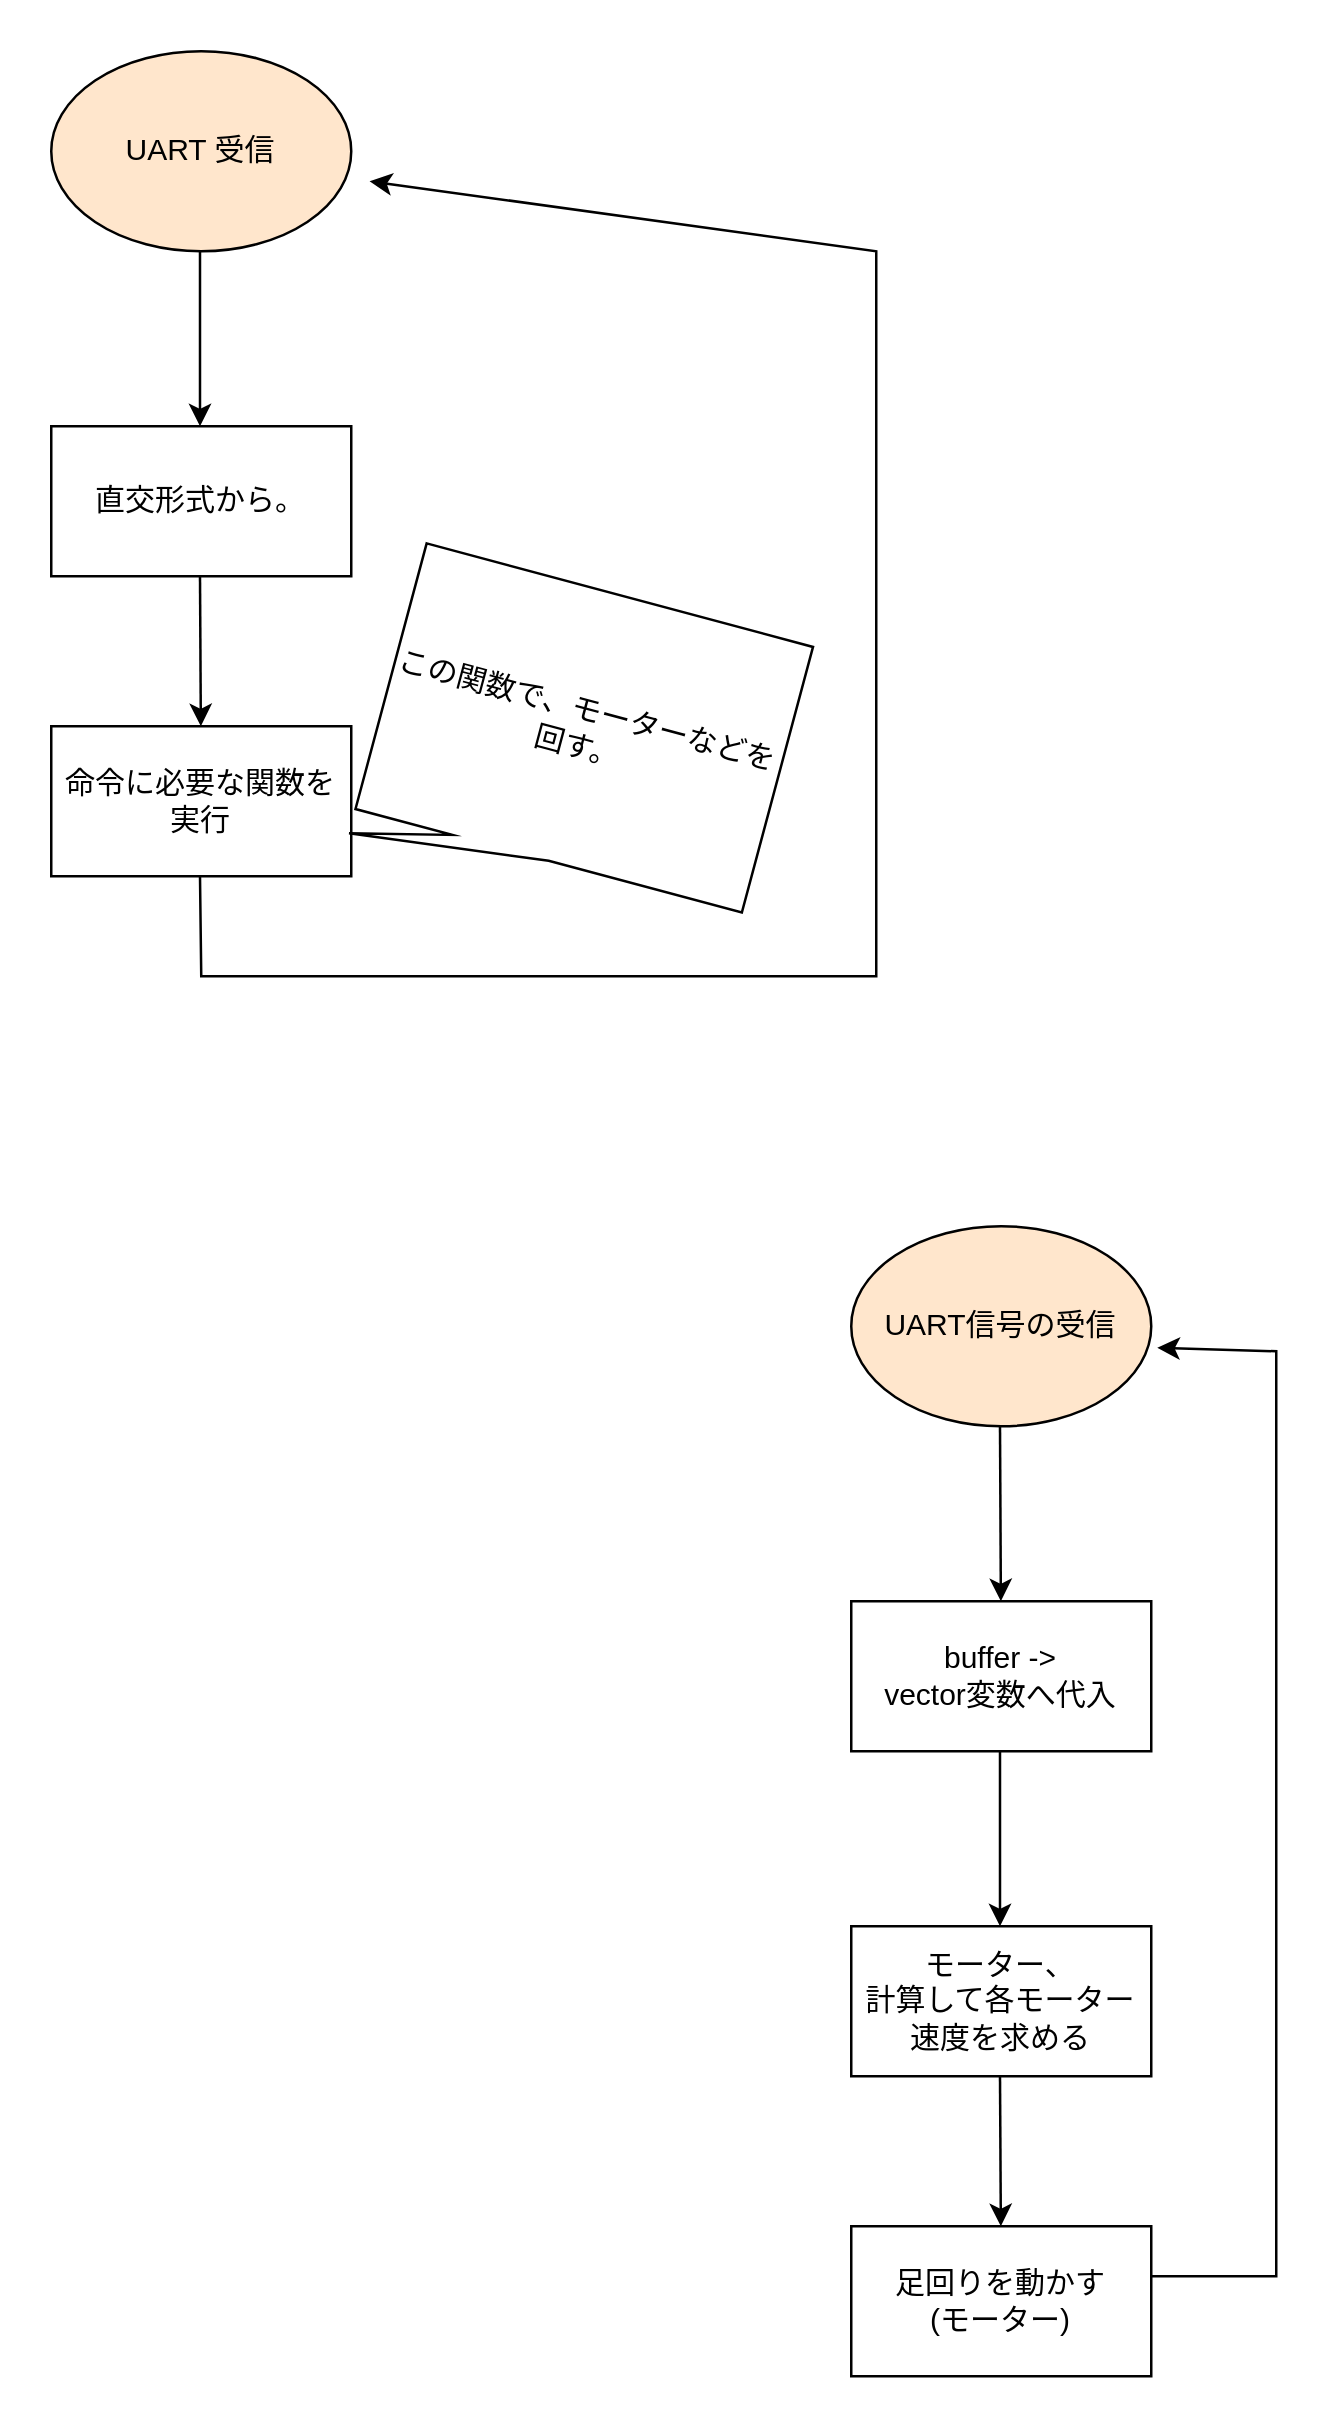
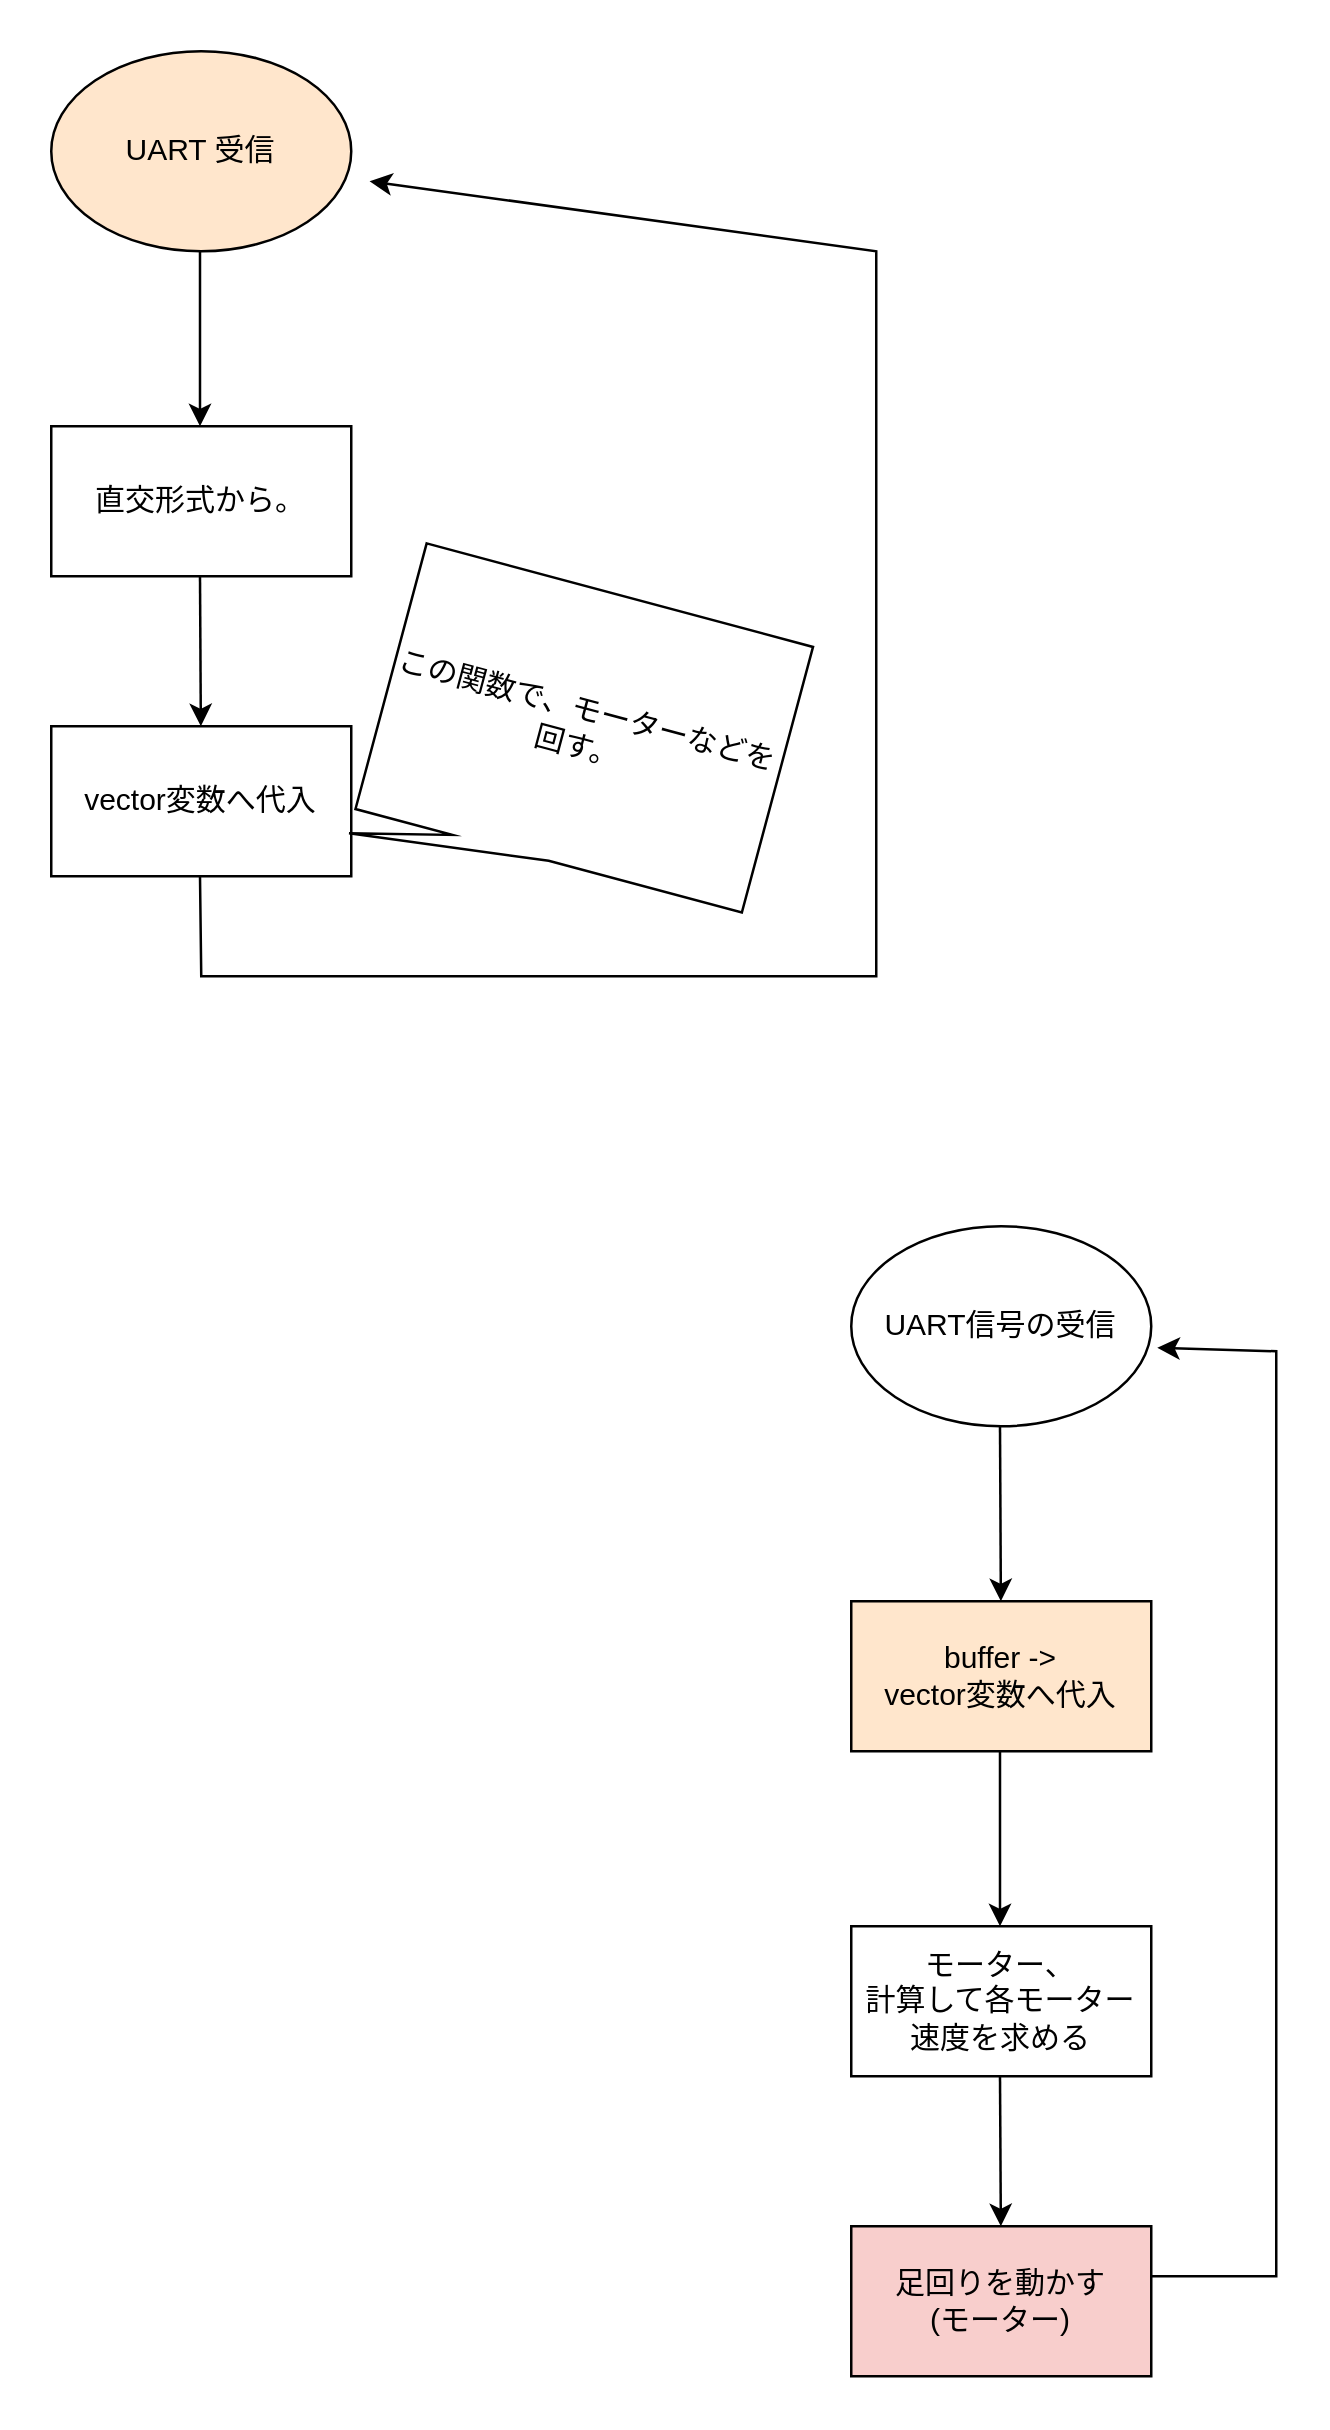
node "命令に必要な関数を実行": label "命令に必要な関数を実行" -> "vector変数へ代入"
node "UART信号の受信": fillcolor #ffe6cc -> #ffffff
node "buffer -> vector変数へ代入": fillcolor #ffffff -> #ffe6cc
node "足回りを動かす (モーター)": fillcolor #ffffff -> #f8cecc
